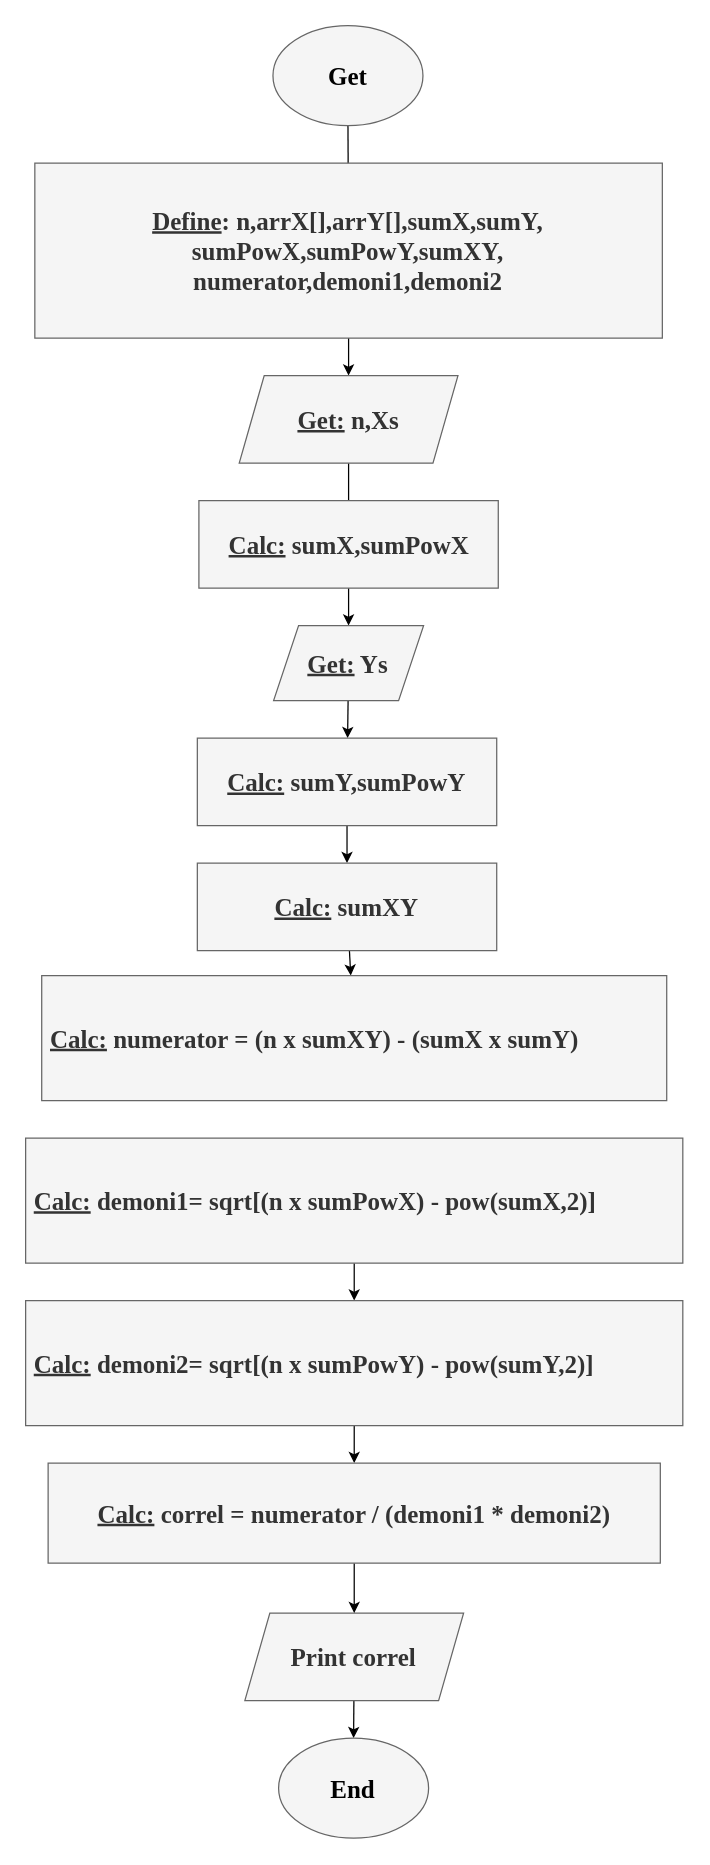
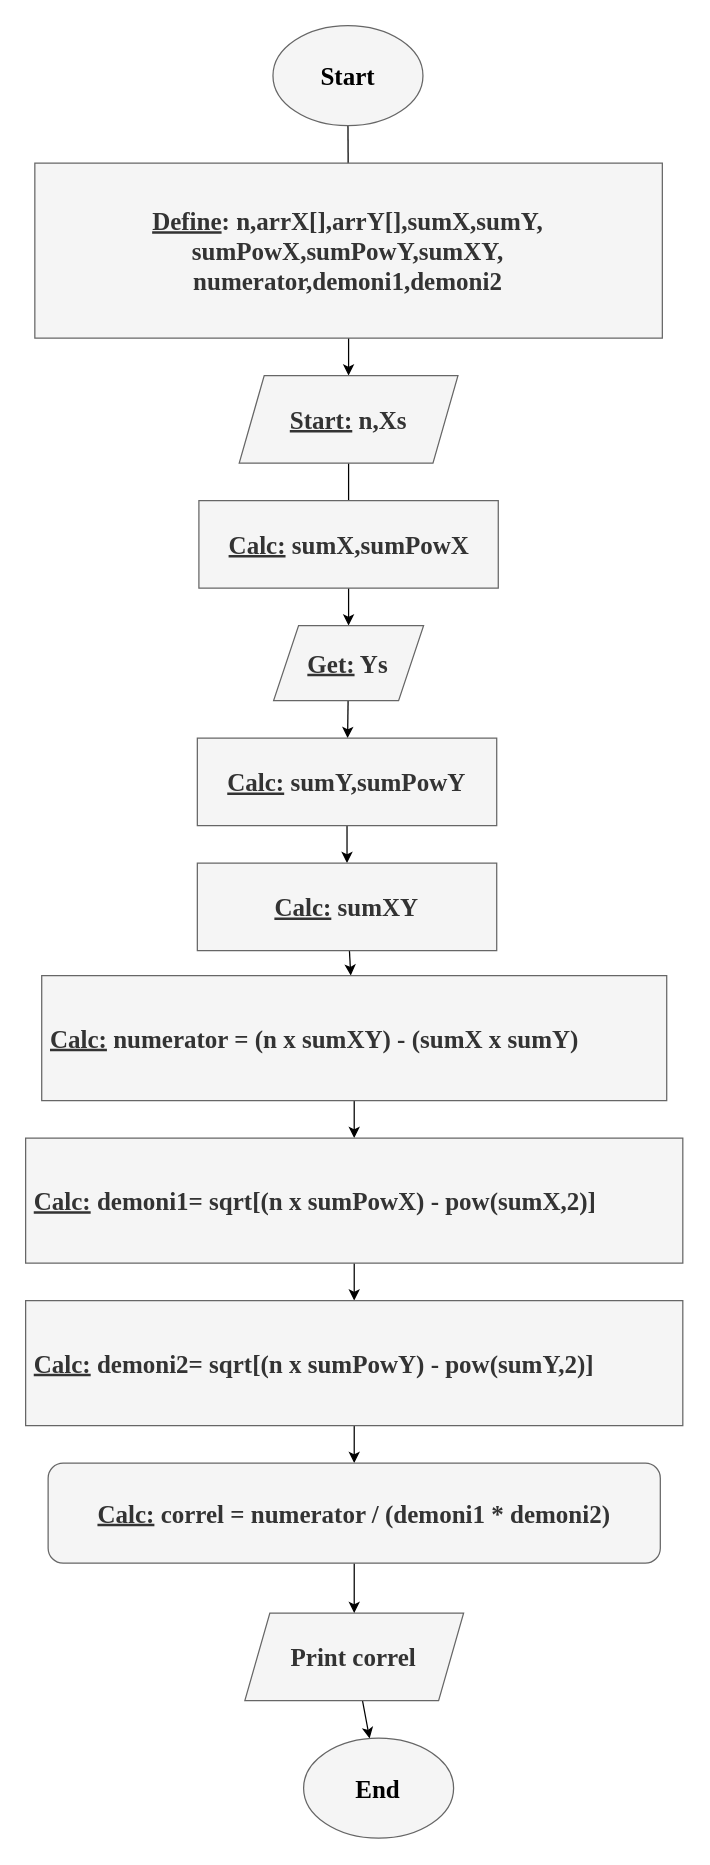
node "Get": label "Get" -> "Start"
node "Get: n,Xs": label "Get: n,Xs" -> "Start: n,Xs"
edge "Calc: numerator = (n x sumXY) - (sumX x sumY)" -> "Calc: demoni1= sqrt[(n x sumPowX) - pow(sumX,2)]": added
node "Calc: correl = numerator / (demoni1 * demoni2)": shape rectangle -> rounded rectangle
node "End": moved (354, 1788) -> (379, 1788)
